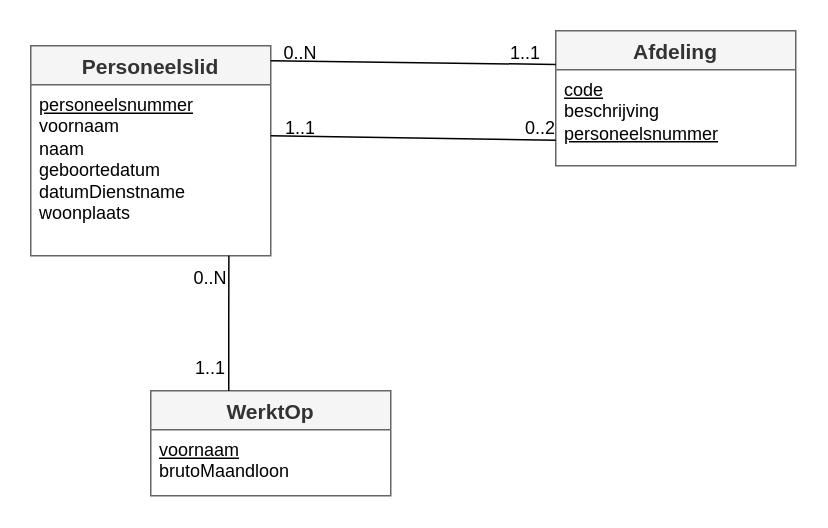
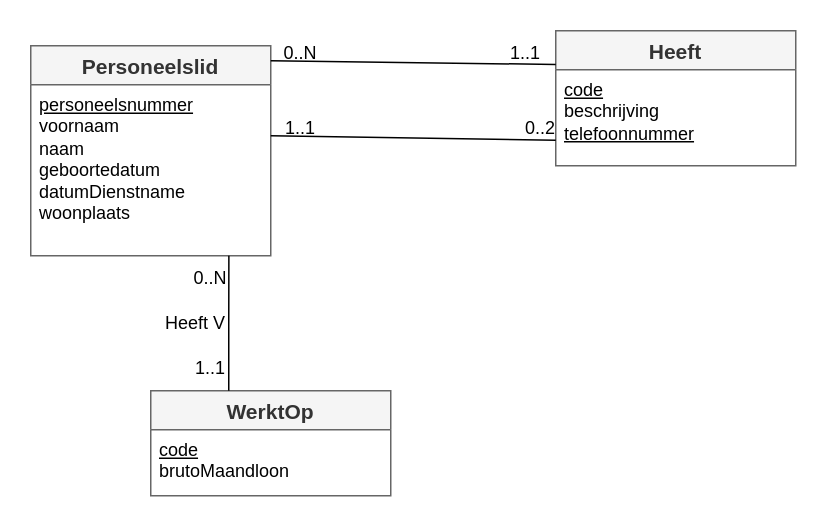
node "Afdeling": label "Afdeling" -> "Heeft"
node "code beschrijving personeelsnummer": label "code beschrijving personeelsnummer" -> "code beschrijving telefoonnummer"
node "Heeft V": added
node "voornaam brutoMaandloon": label "voornaam brutoMaandloon" -> "code brutoMaandloon"
